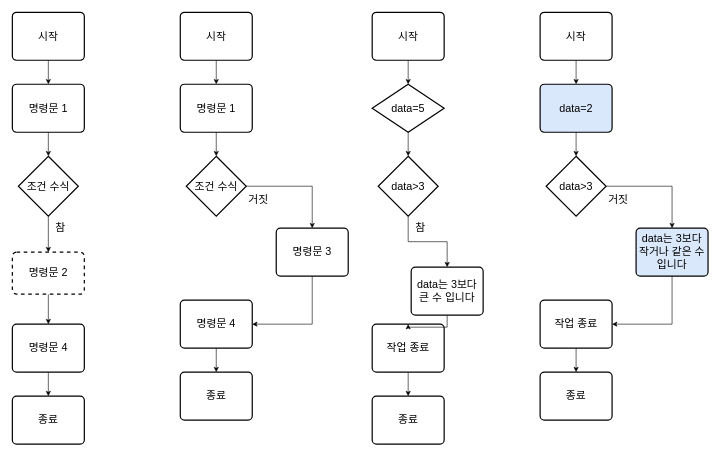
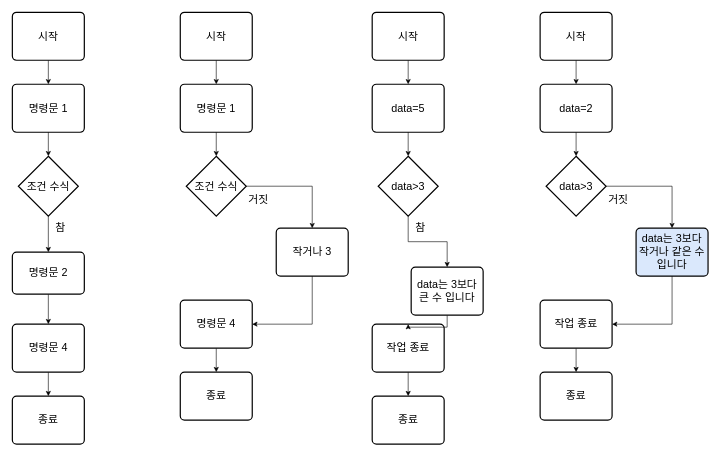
node "data=5": shape diamond -> rounded rectangle
node "data=2": fillcolor #dae8fc -> #ffffff
node "명령문 3": label "명령문 3" -> "작거나 3"
node "명령문 2": style dashed -> solid
